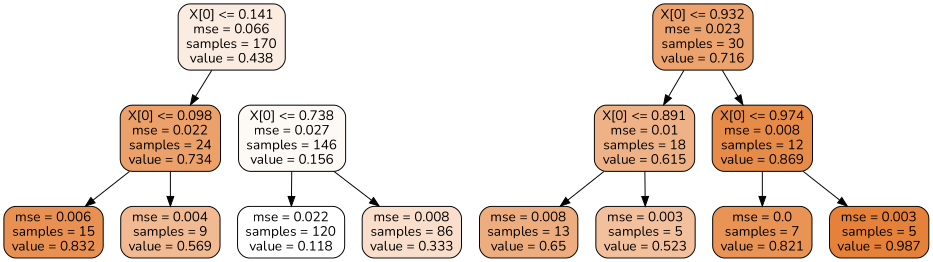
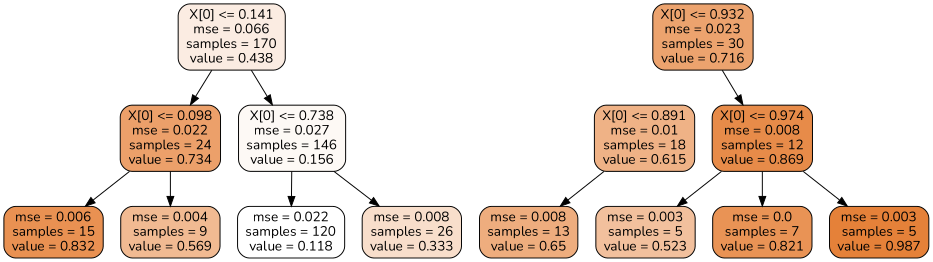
edge "X[0] <= 0.141 mse = 0.066 samples = 170 value = 0.438" -> "X[0] <= 0.738 mse = 0.027 samples = 146 value = 0.156": added
edge "X[0] <= 0.932 mse = 0.023 samples = 30 value = 0.716" -> "X[0] <= 0.891 mse = 0.01 samples = 18 value = 0.615": removed
edge "X[0] <= 0.891 mse = 0.01 samples = 18 value = 0.615" -> "mse = 0.003 samples = 5 value = 0.523": now "X[0] <= 0.974 mse = 0.008 samples = 12 value = 0.869" -> "mse = 0.003 samples = 5 value = 0.523"
node "mse = 0.008 samples = 86 value = 0.333": label "mse = 0.008 samples = 86 value = 0.333" -> "mse = 0.008 samples = 26 value = 0.333"
